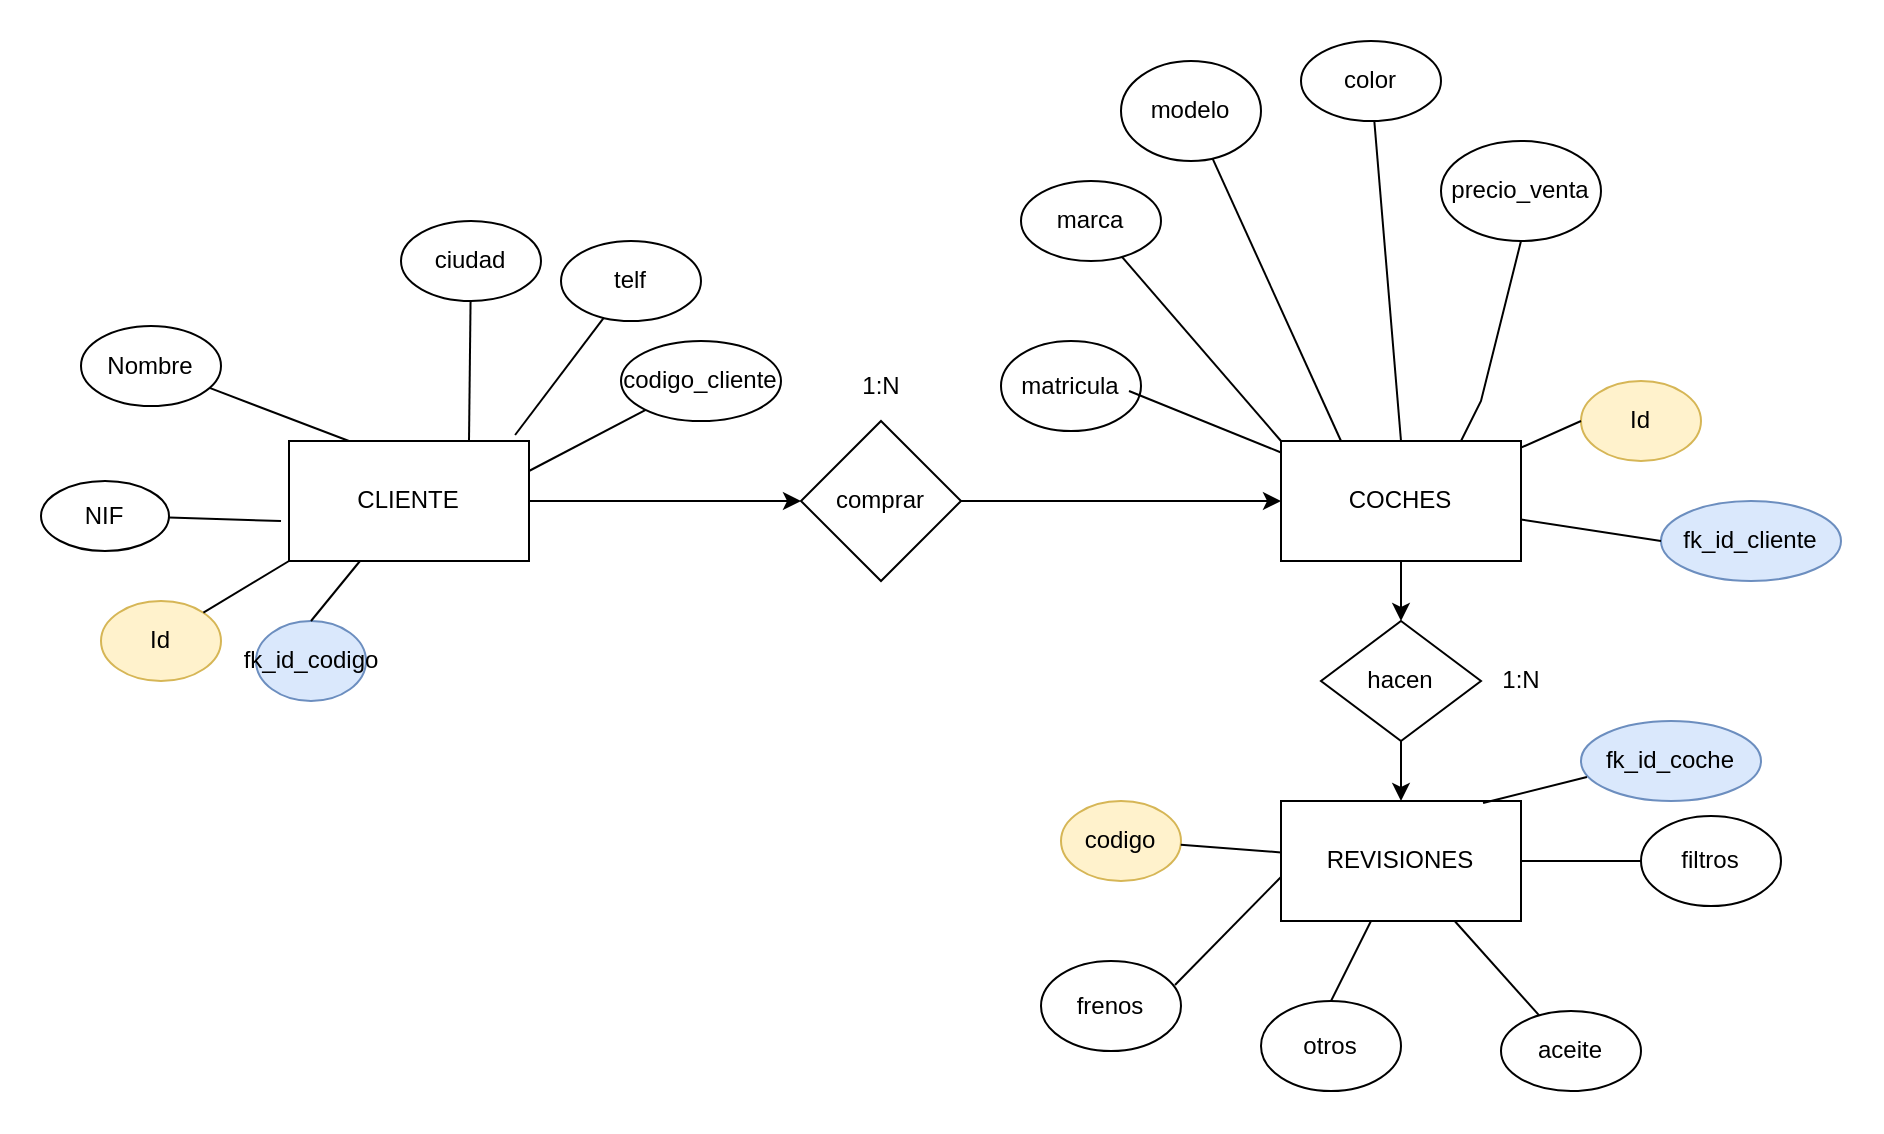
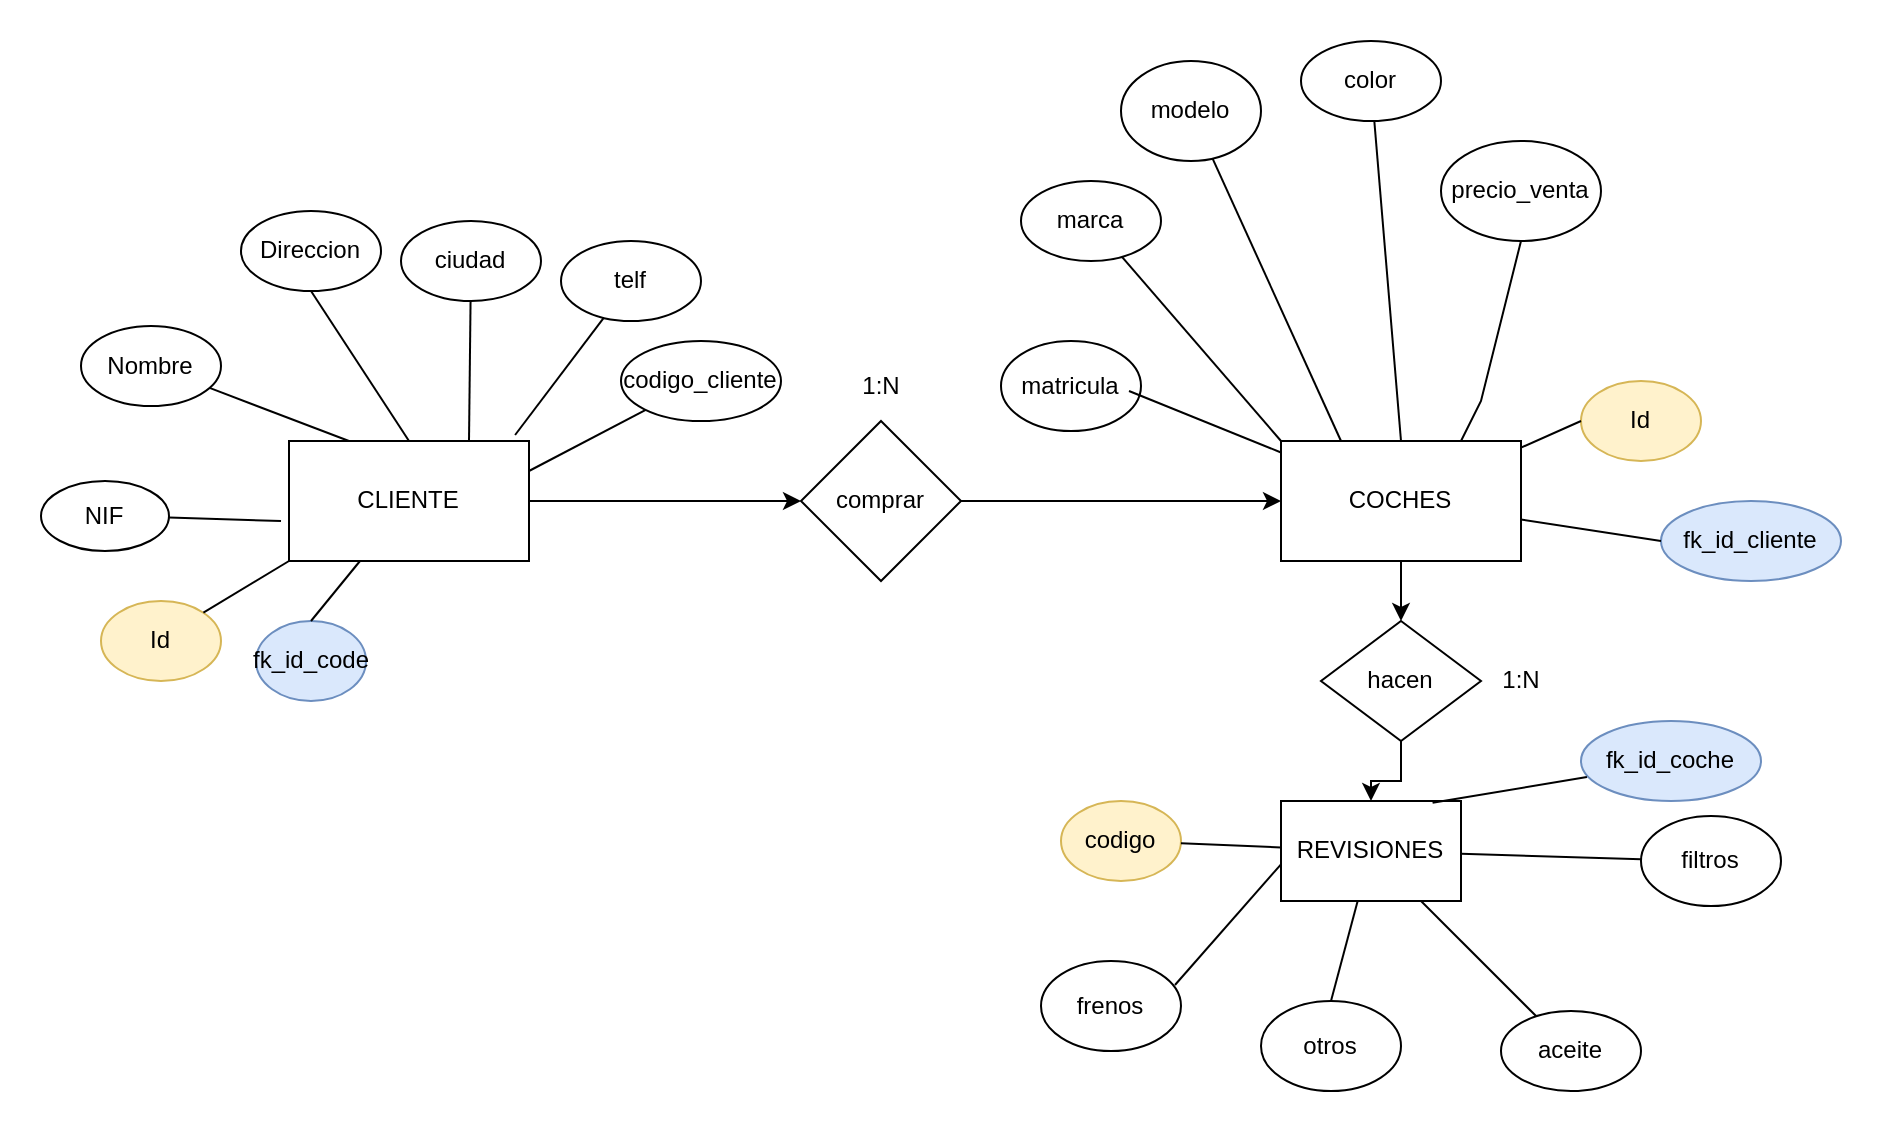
node "Direccion": added
edge "Direccion" -- "CLIENTE": added
node "fk_id_codigo": label "fk_id_codigo" -> "fk_id_code"
node "REVISIONES": size 240x120 -> 180x100
